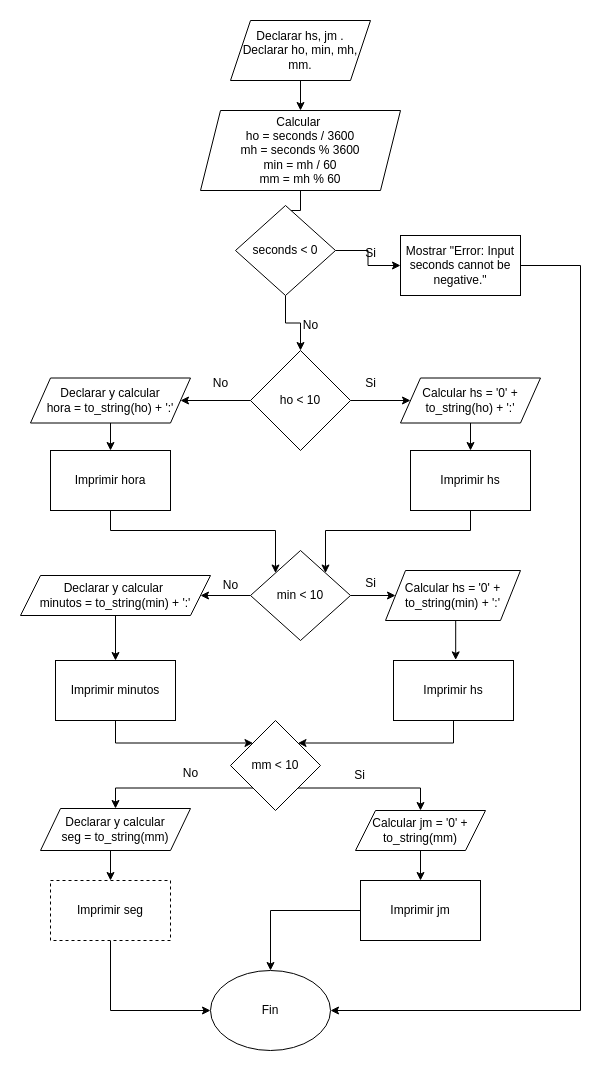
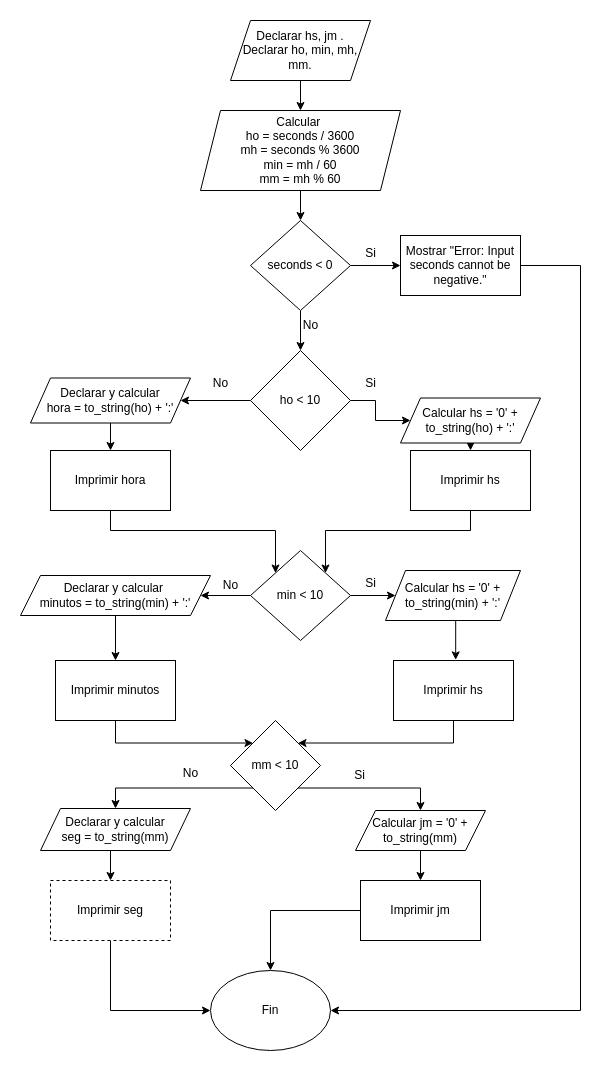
node "seconds < 0": moved (286, 251) -> (301, 266)
node "Calcular hs = '0' + to_string(ho) + ':'": moved (471, 401) -> (471, 421)
